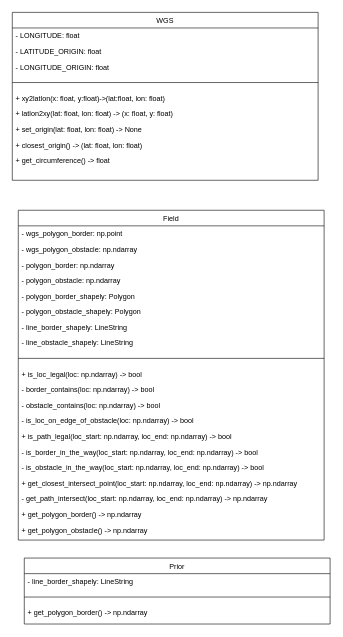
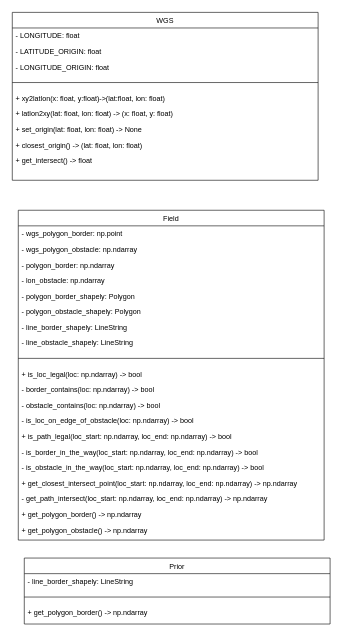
node "+ get_circumference() -> float": label "+ get_circumference() -> float" -> "+ get_intersect() -> float"
node "- polygon_obstacle: np.ndarray": label "- polygon_obstacle: np.ndarray" -> "- lon_obstacle: np.ndarray"
